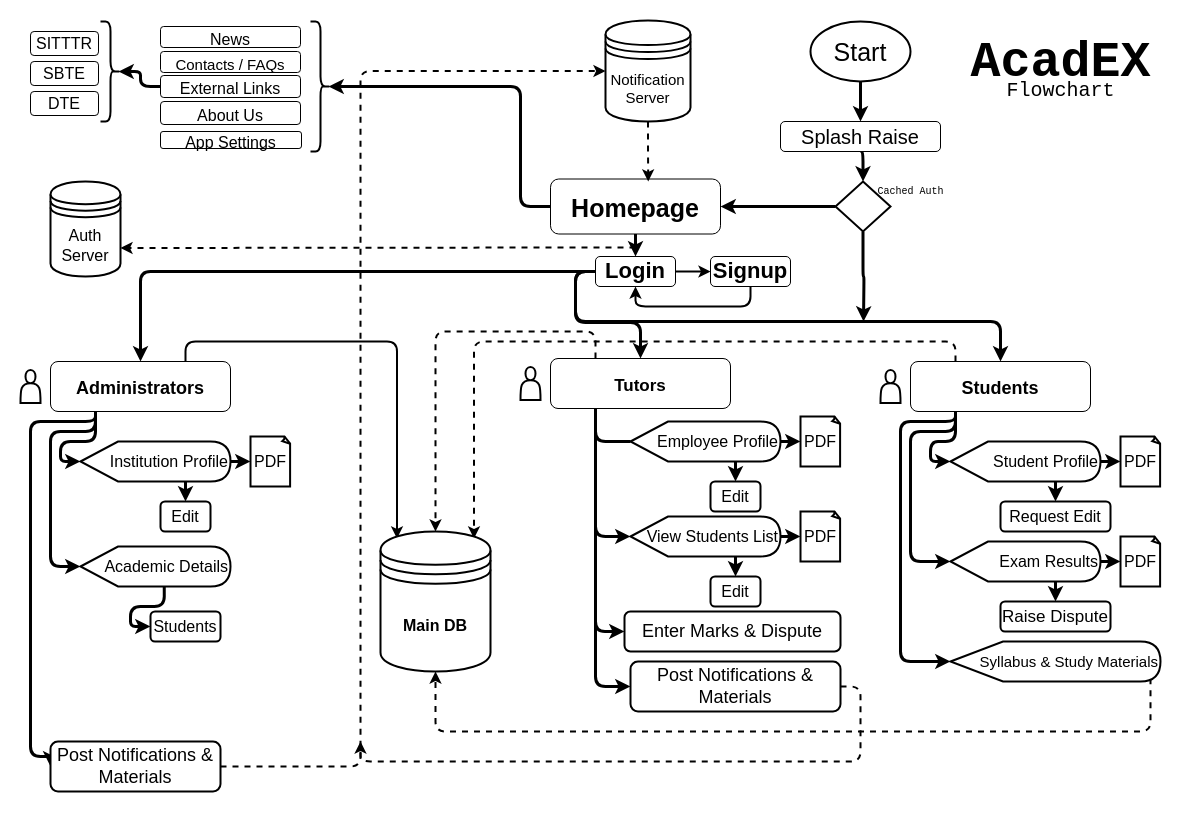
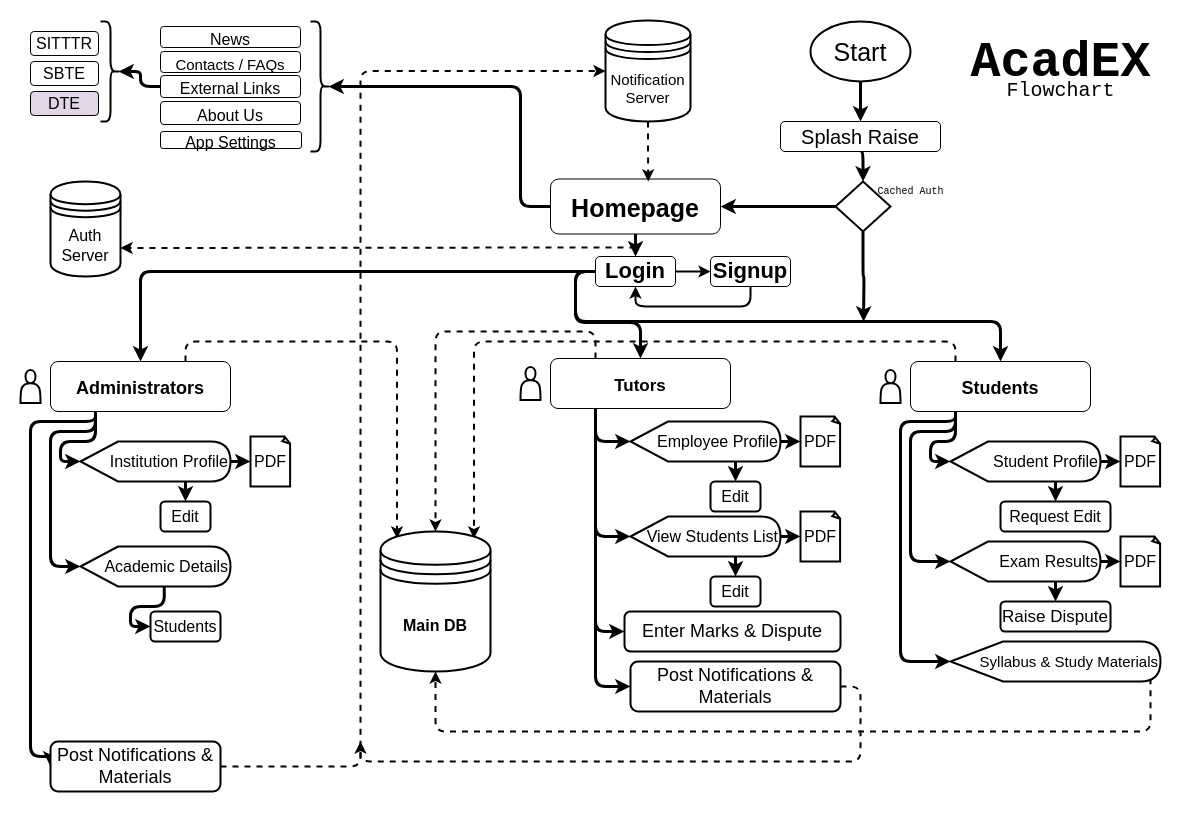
node "DTE": fillcolor #ffffff -> #e1d5e7
edge "Administrators" -> "Main DB": style solid -> dashed
edge "Tutors" -- "Employee Profile": arrowhead none -> classic
